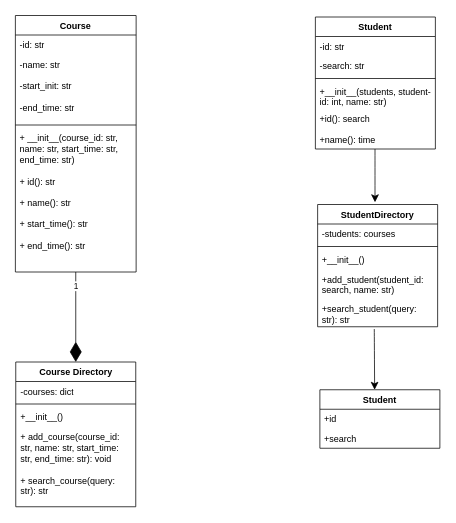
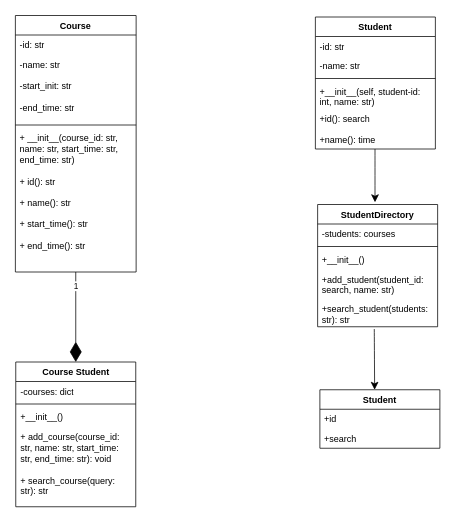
node "-search: str": label "-search: str" -> "-name: str"
node "+__init__(students, student-id: int, name: str)": label "+__init__(students, student-id: int, name: str)" -> "+__init__(self, student-id: int, name: str)"
node "+search_student(query: str): str": label "+search_student(query: str): str" -> "+search_student(students: str): str"
node "Course Directory": label "Course Directory" -> "Course Student"
